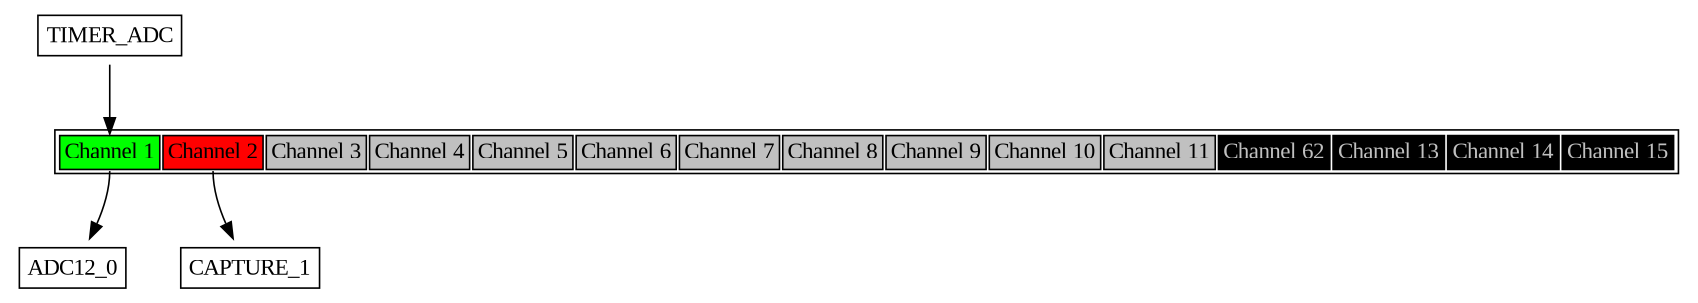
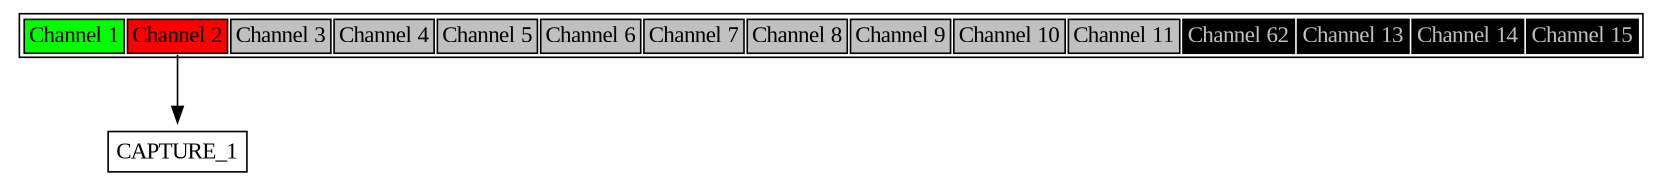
node "TIMER_ADC": removed
node "ADC12_0": removed
